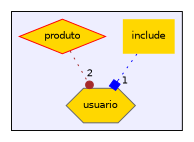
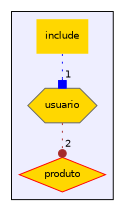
edge "produto" -> "usuario": reversed
